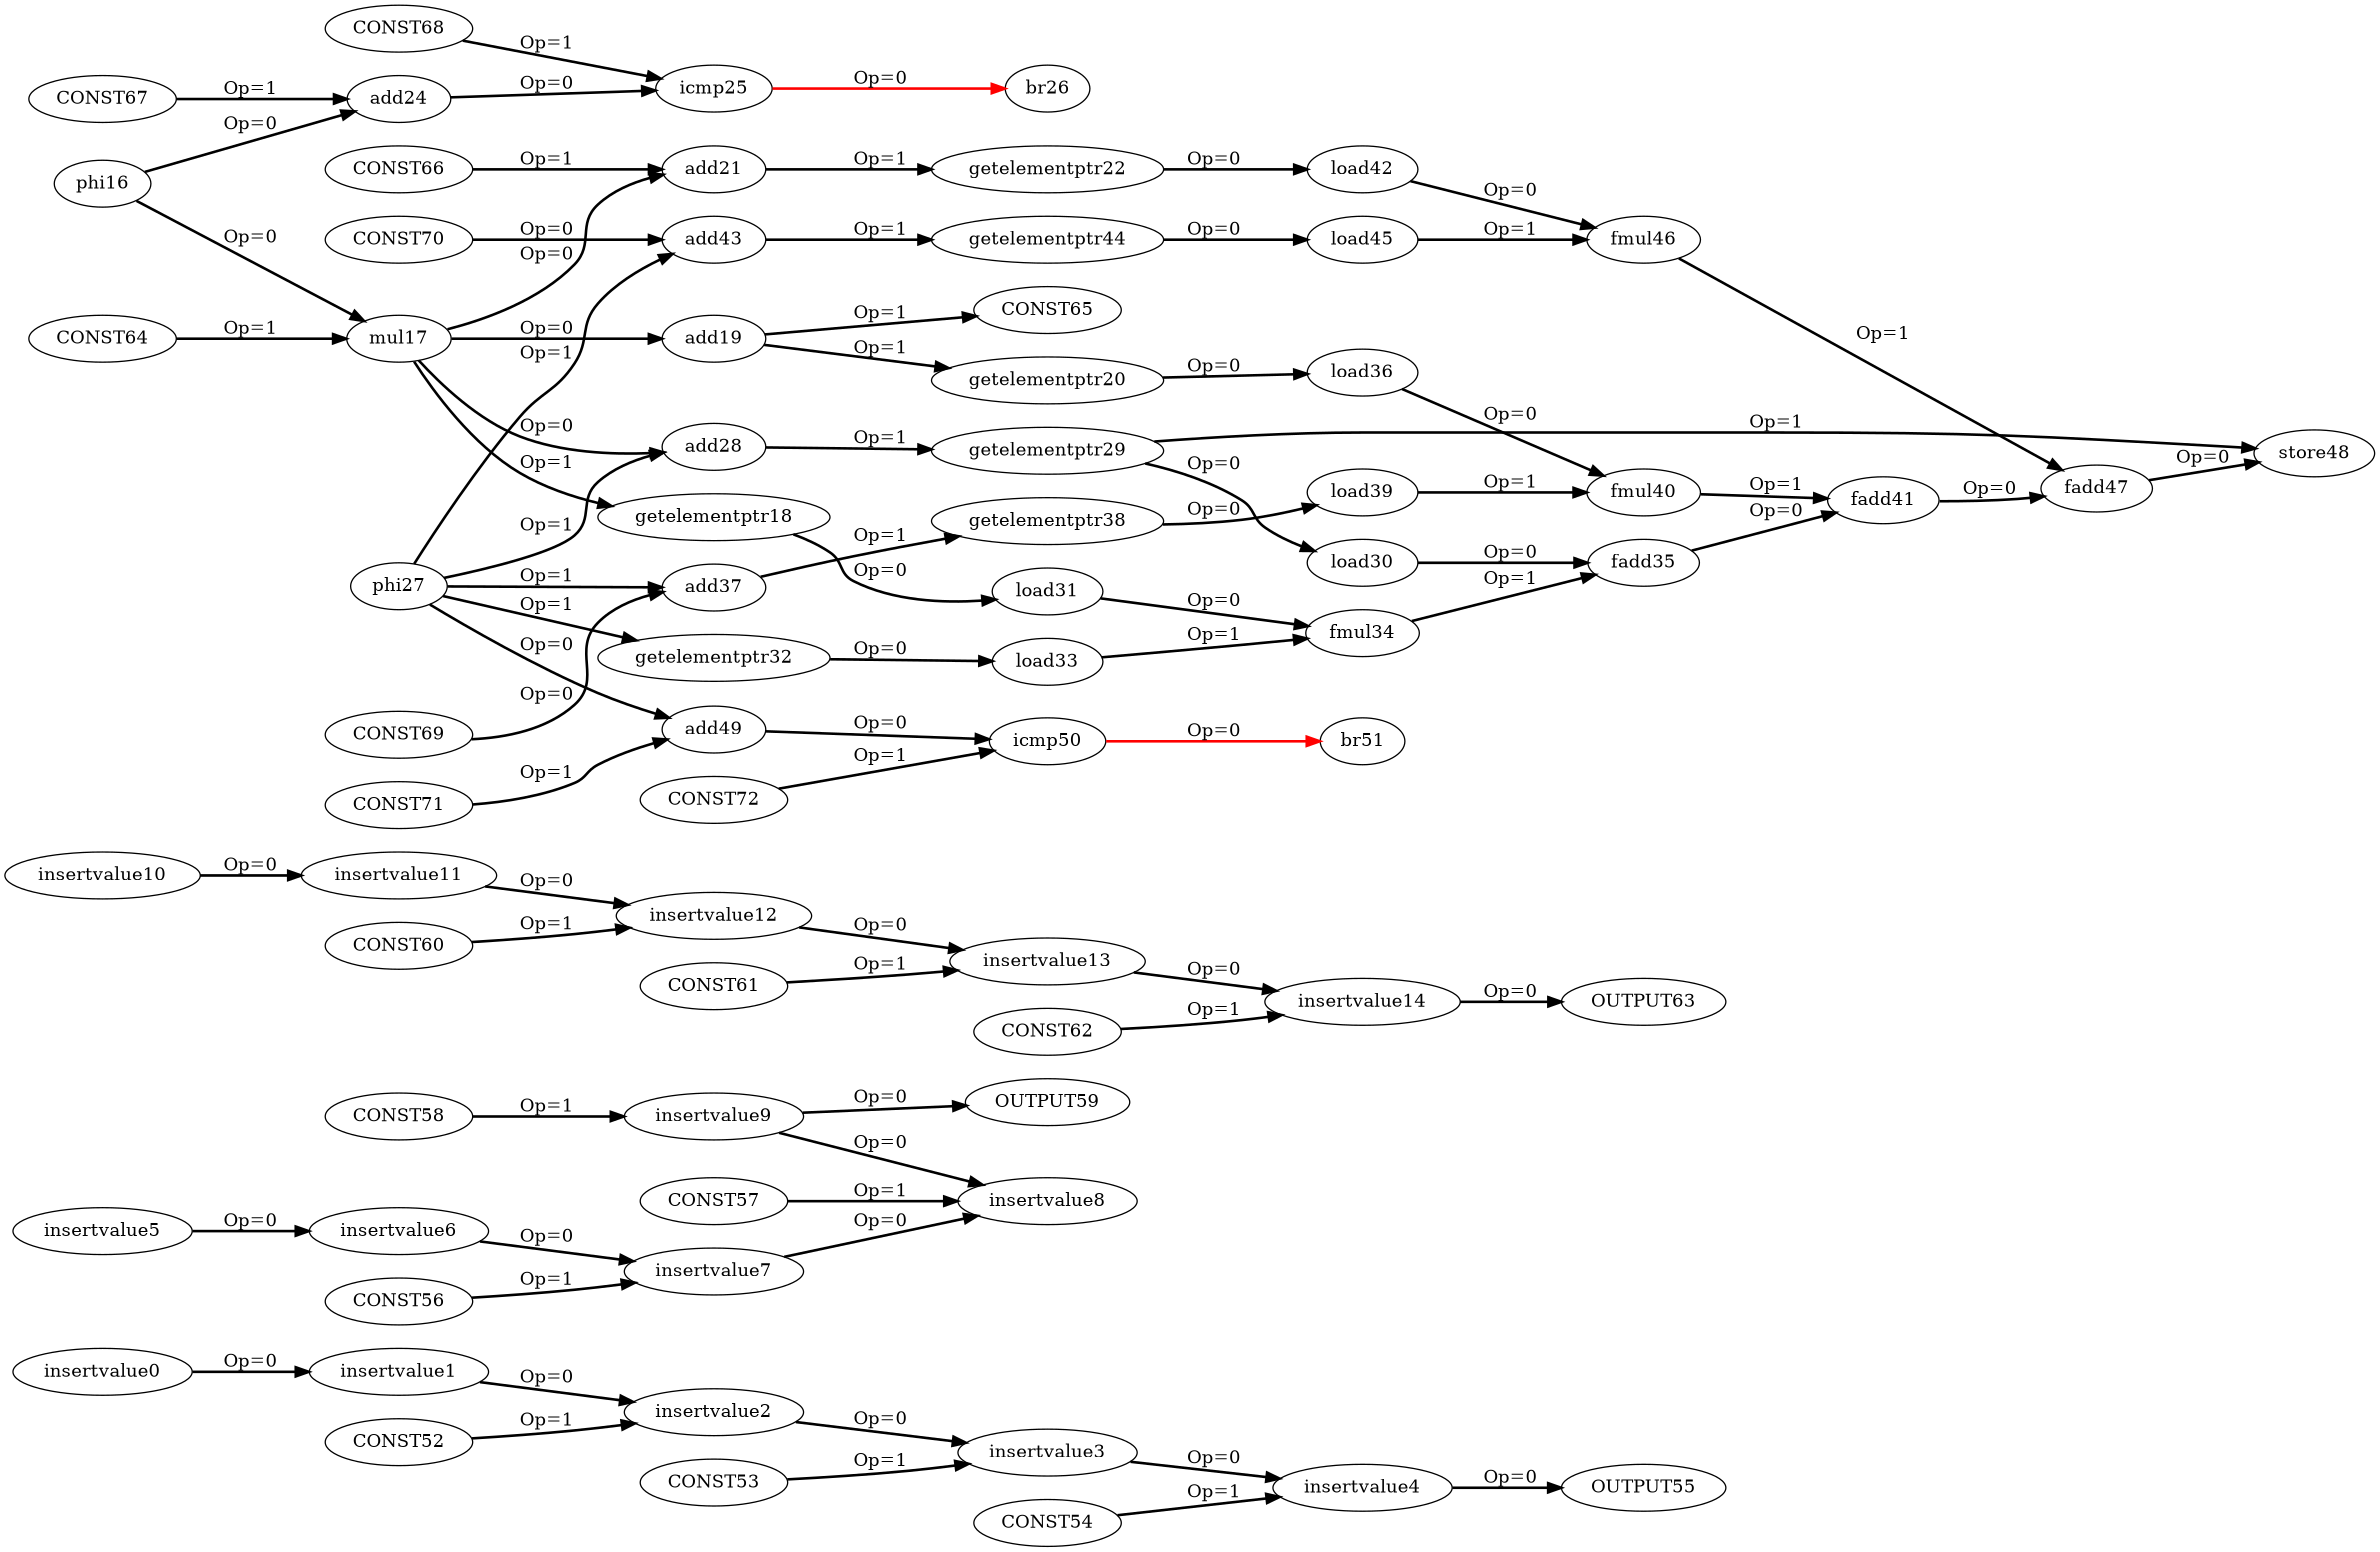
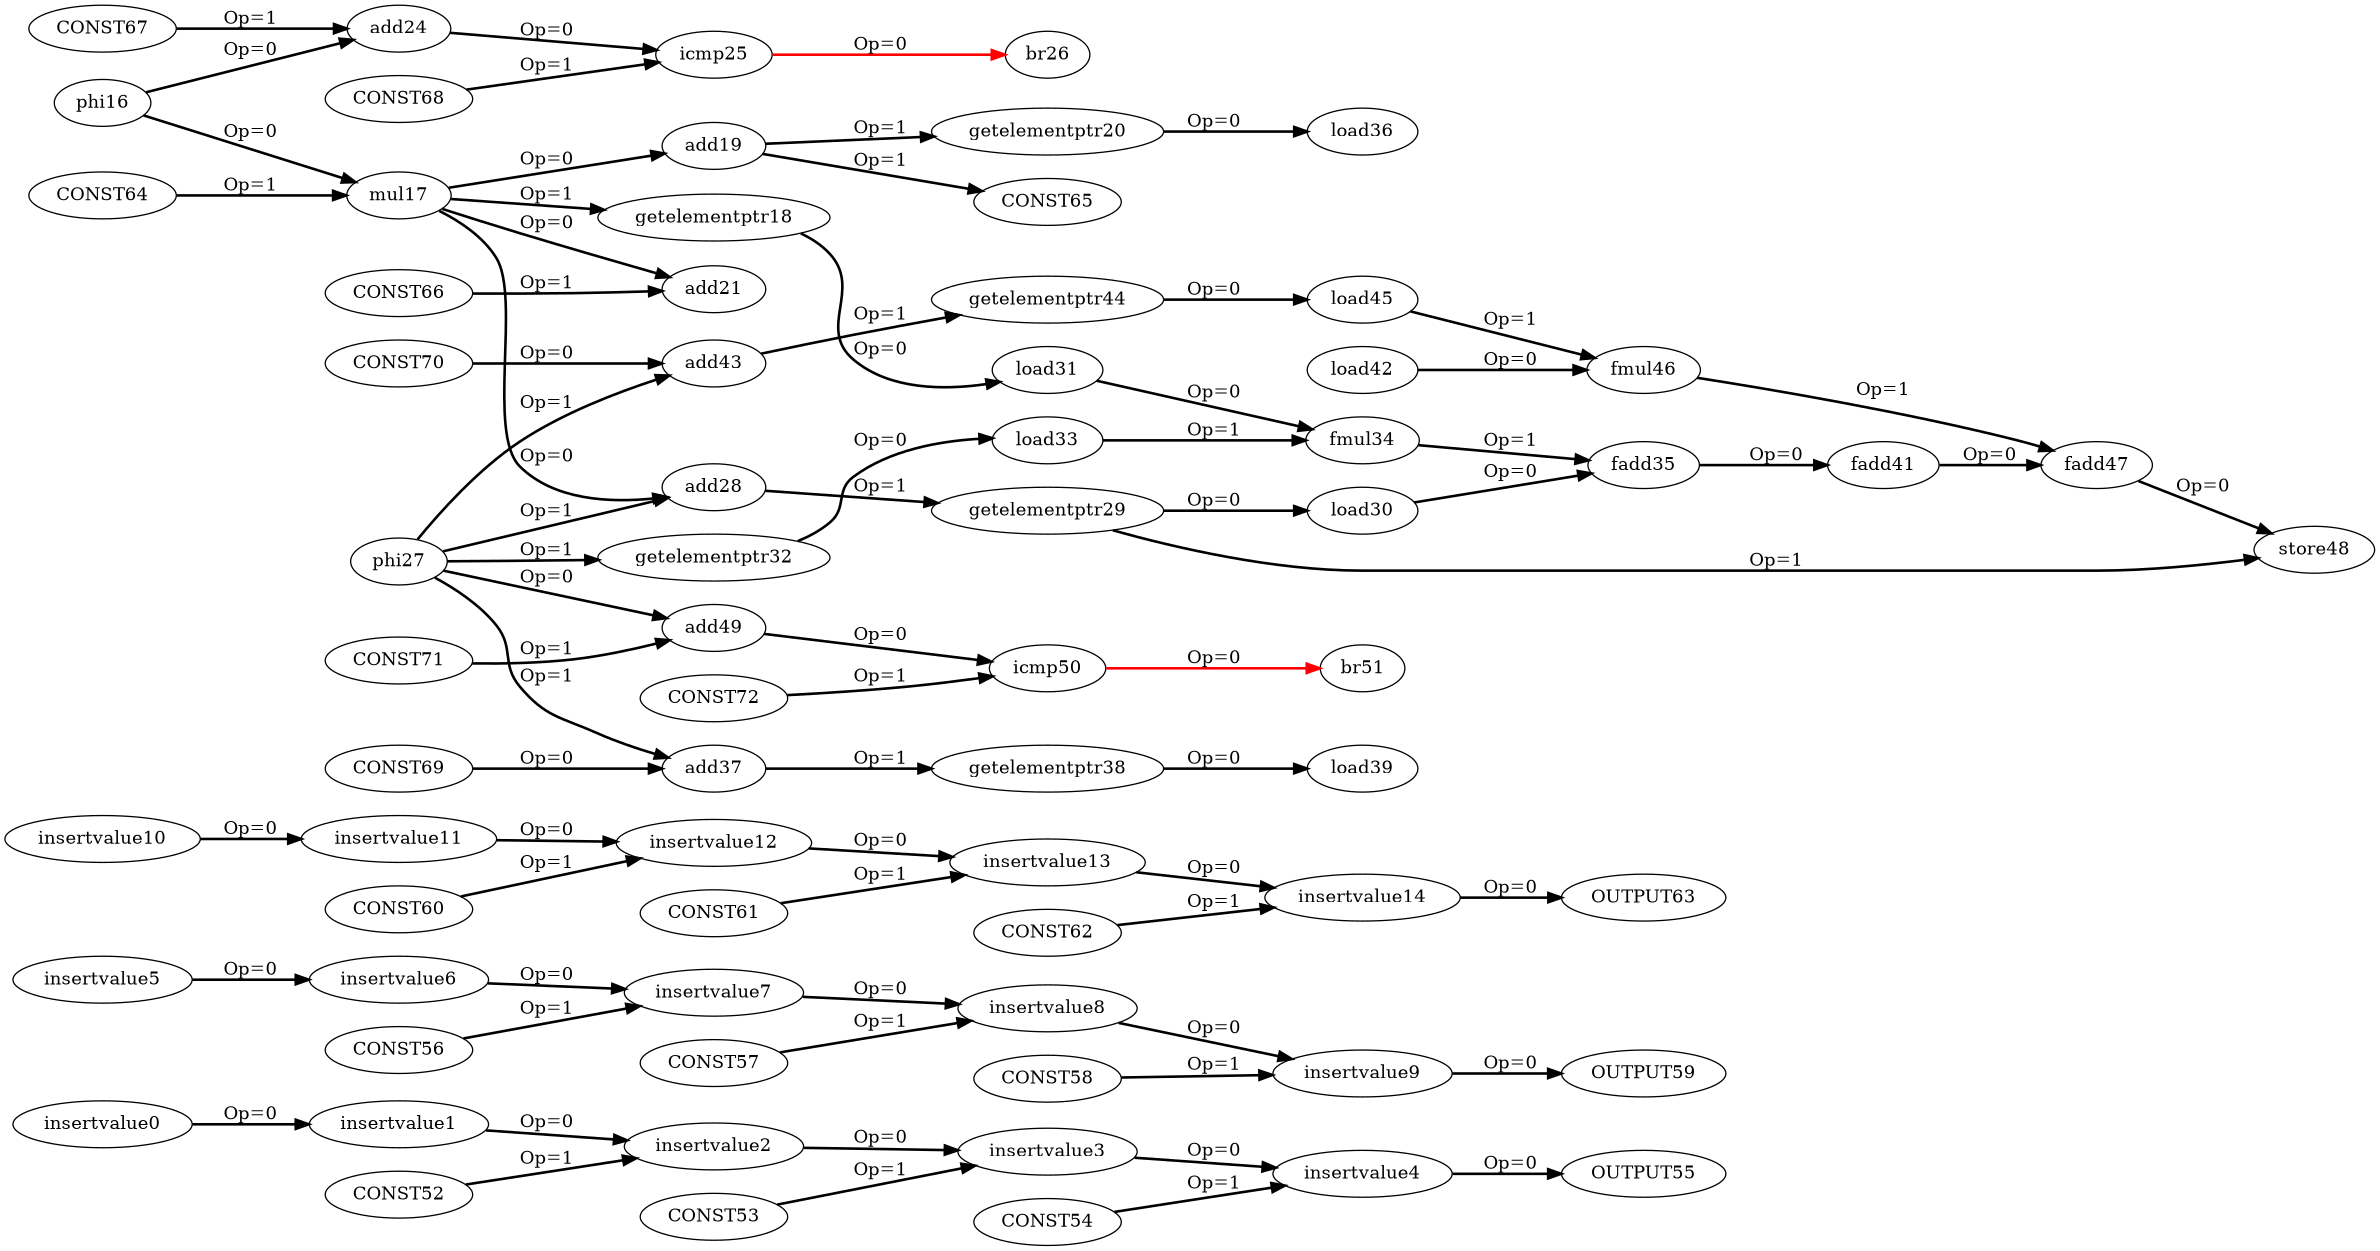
node "getelementptr22": removed
node "fmul40": removed
edge "insertvalue9" -> "insertvalue8": reversed
